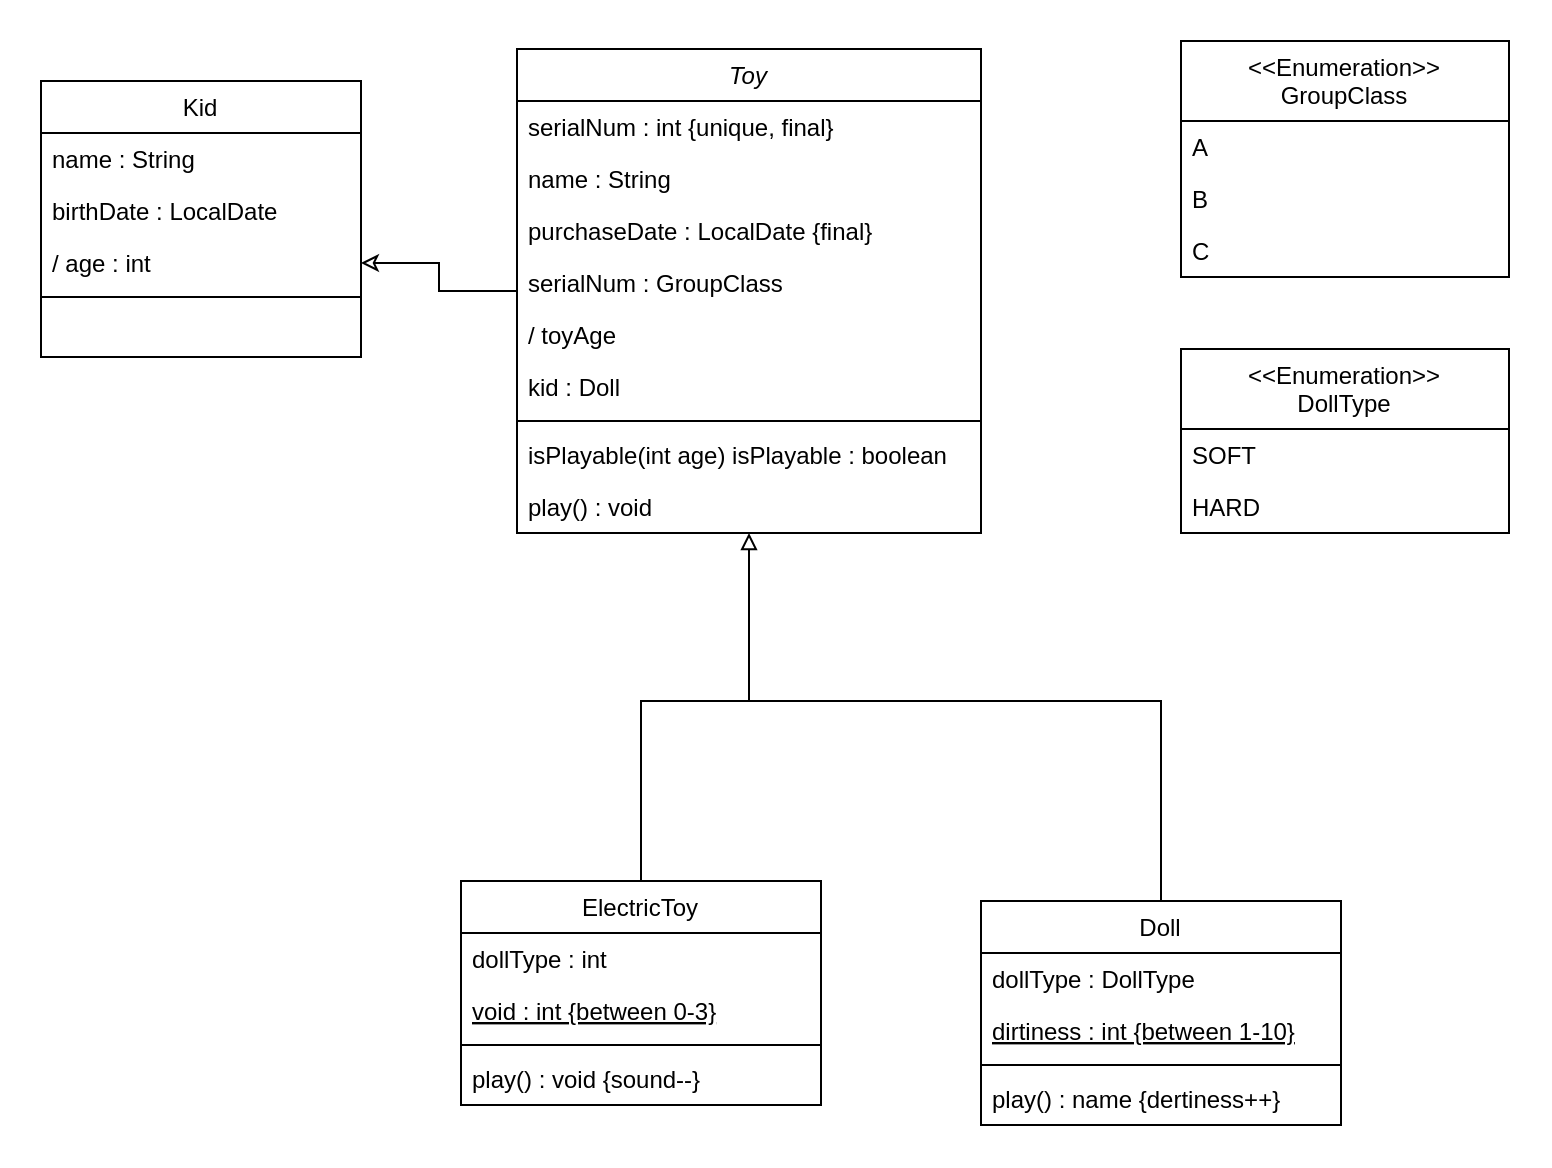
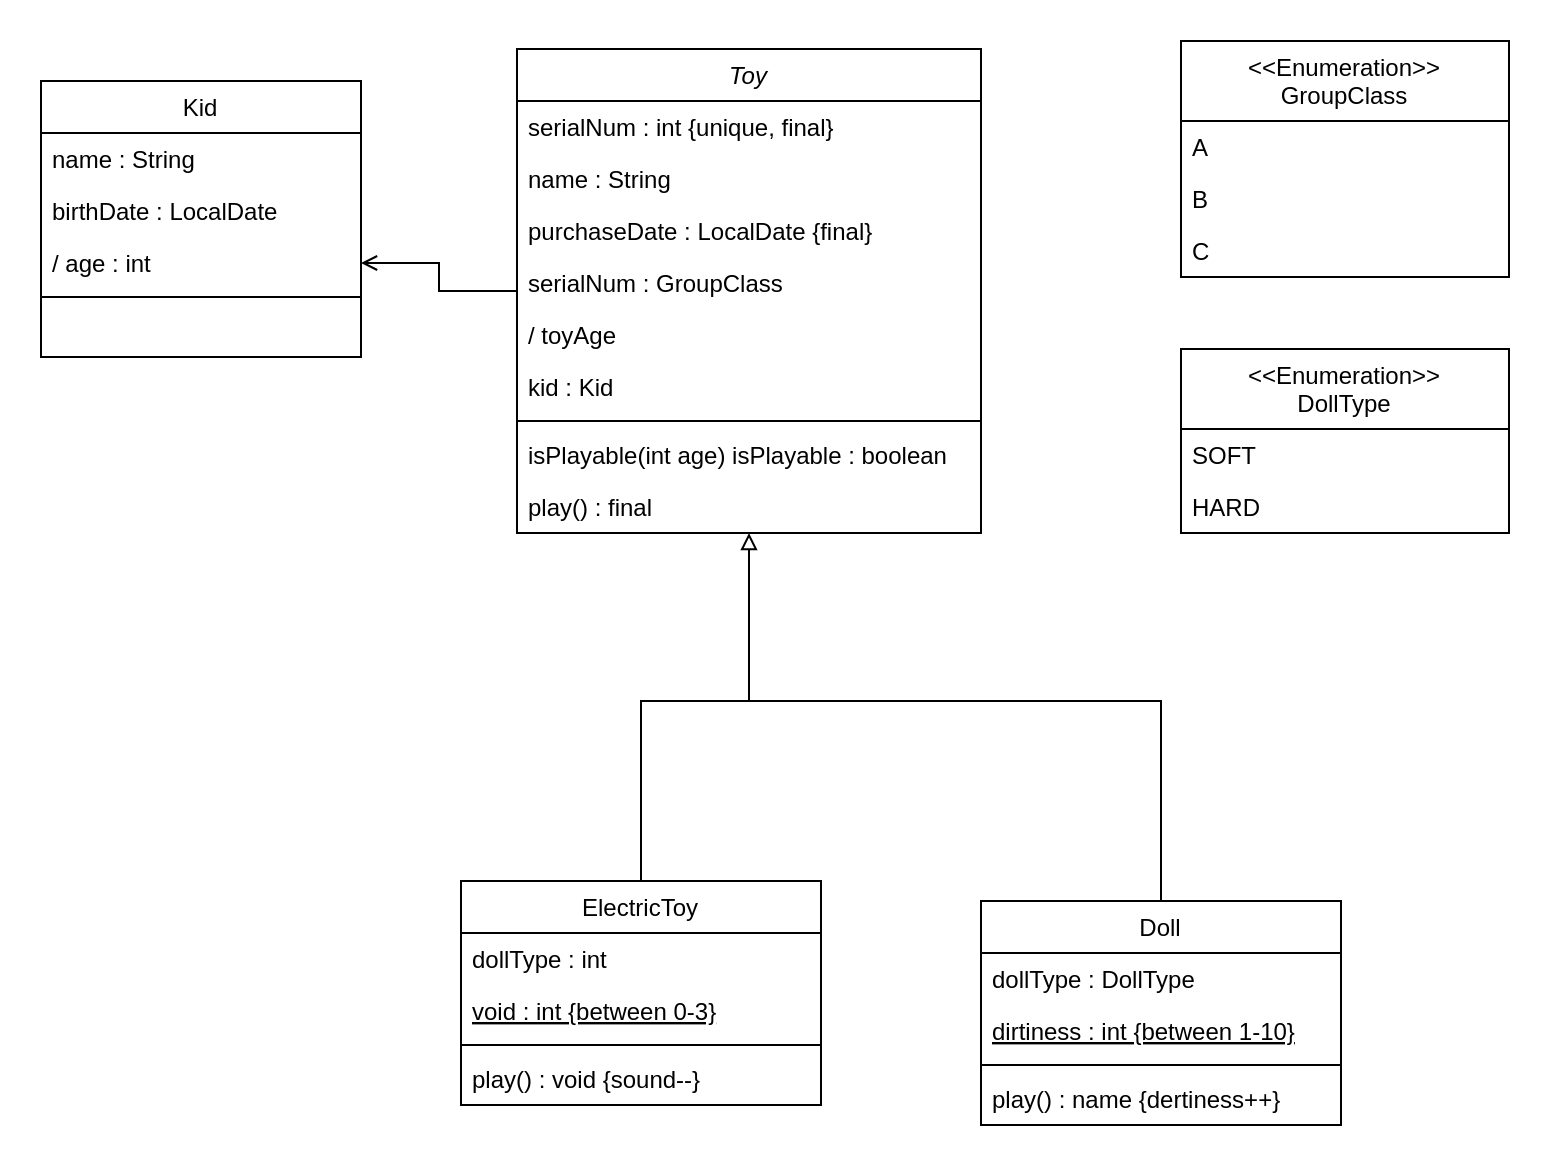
edge "Toy" -> "/ age : int": arrowhead classic -> open
node "kid : Doll": label "kid : Doll" -> "kid : Kid"
node "play() : void": label "play() : void" -> "play() : final"
